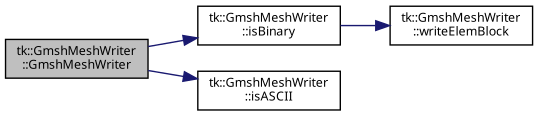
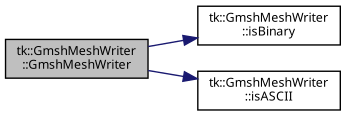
node "tk::GmshMeshWriter ::writeElemBlock": removed
